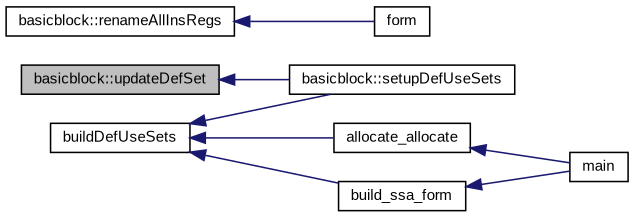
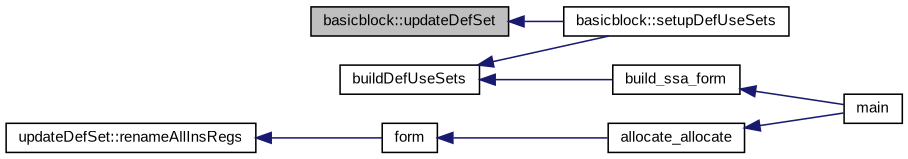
node "basicblock::renameAllInsRegs": label "basicblock::renameAllInsRegs" -> "updateDefSet::renameAllInsRegs"
edge "allocate_allocate" -> "buildDefUseSets": now "allocate_allocate" -> "form"
